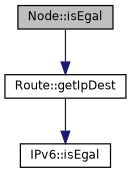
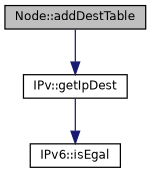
node "Node::isEgal": label "Node::isEgal" -> "Node::addDestTable"
node "Route::getIpDest": label "Route::getIpDest" -> "IPv::getIpDest"
